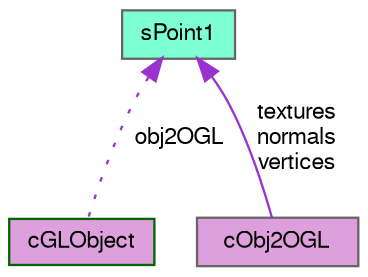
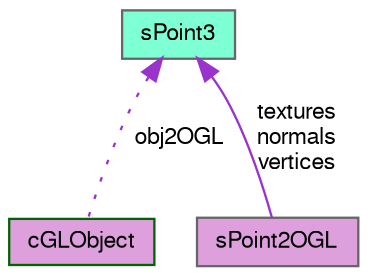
node "sPoint1": label "sPoint1" -> "sPoint3"
node "cObj2OGL": label "cObj2OGL" -> "sPoint2OGL"
